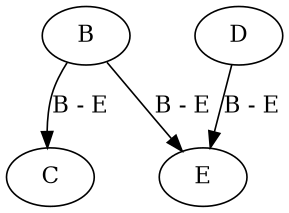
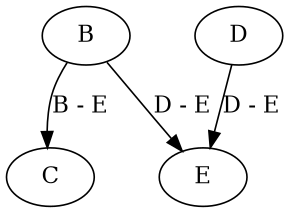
edge "B" -> "E": label "B - E" -> "D - E"
edge "D" -> "E": label "B - E" -> "D - E"
